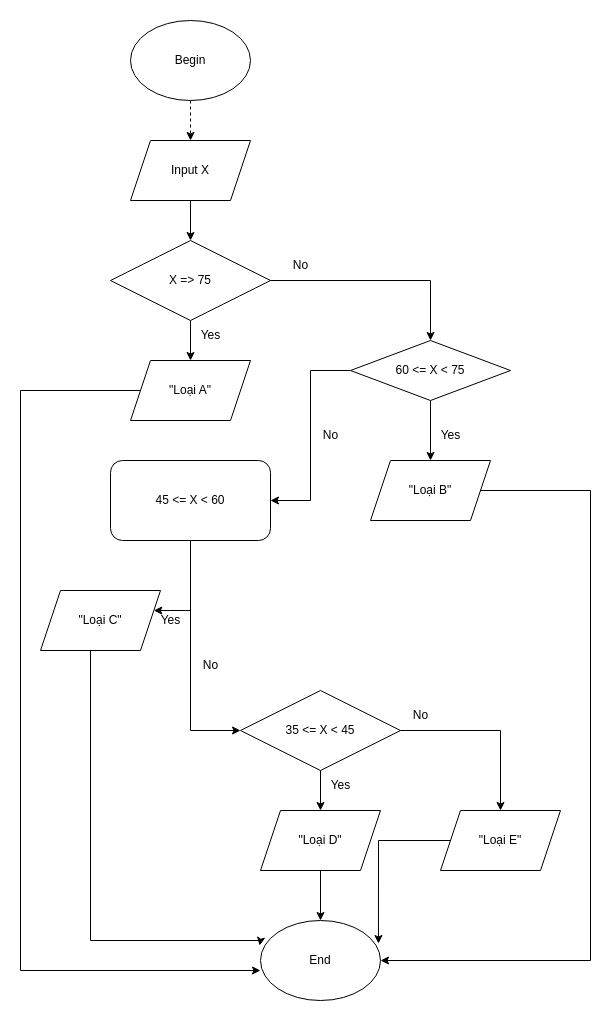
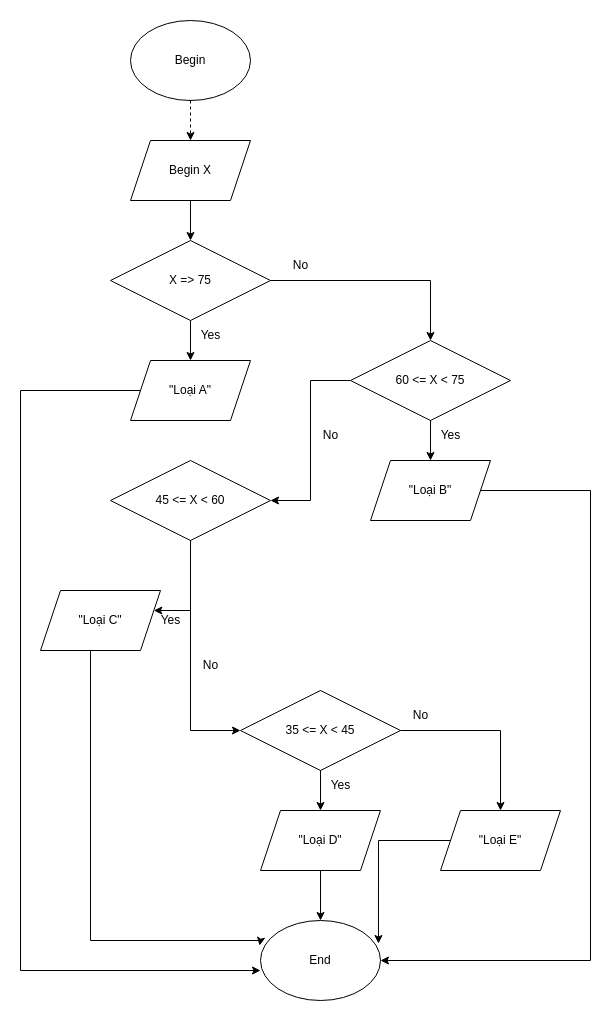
node "Input X": label "Input X" -> "Begin X"
node "60 <= X < 75": size 160x60 -> 160x80
node "45 <= X < 60": shape rounded rectangle -> diamond
